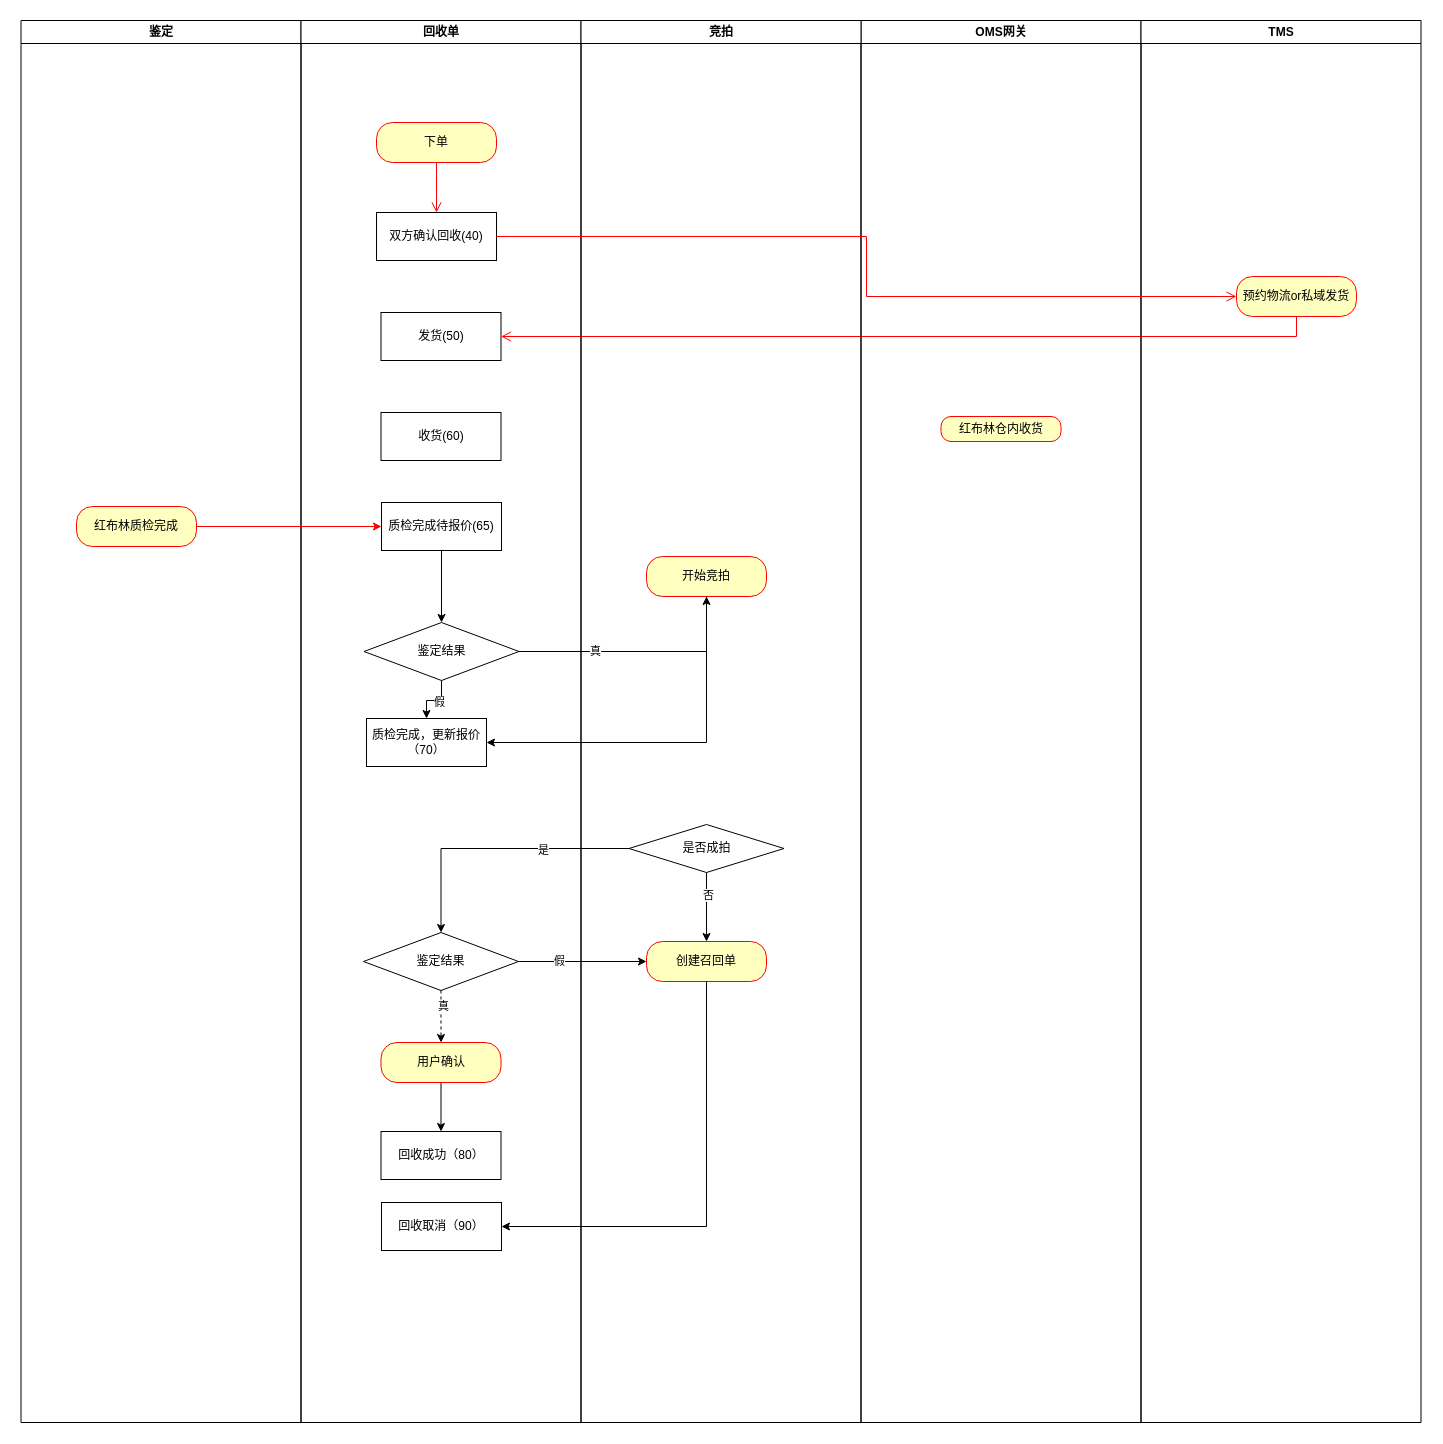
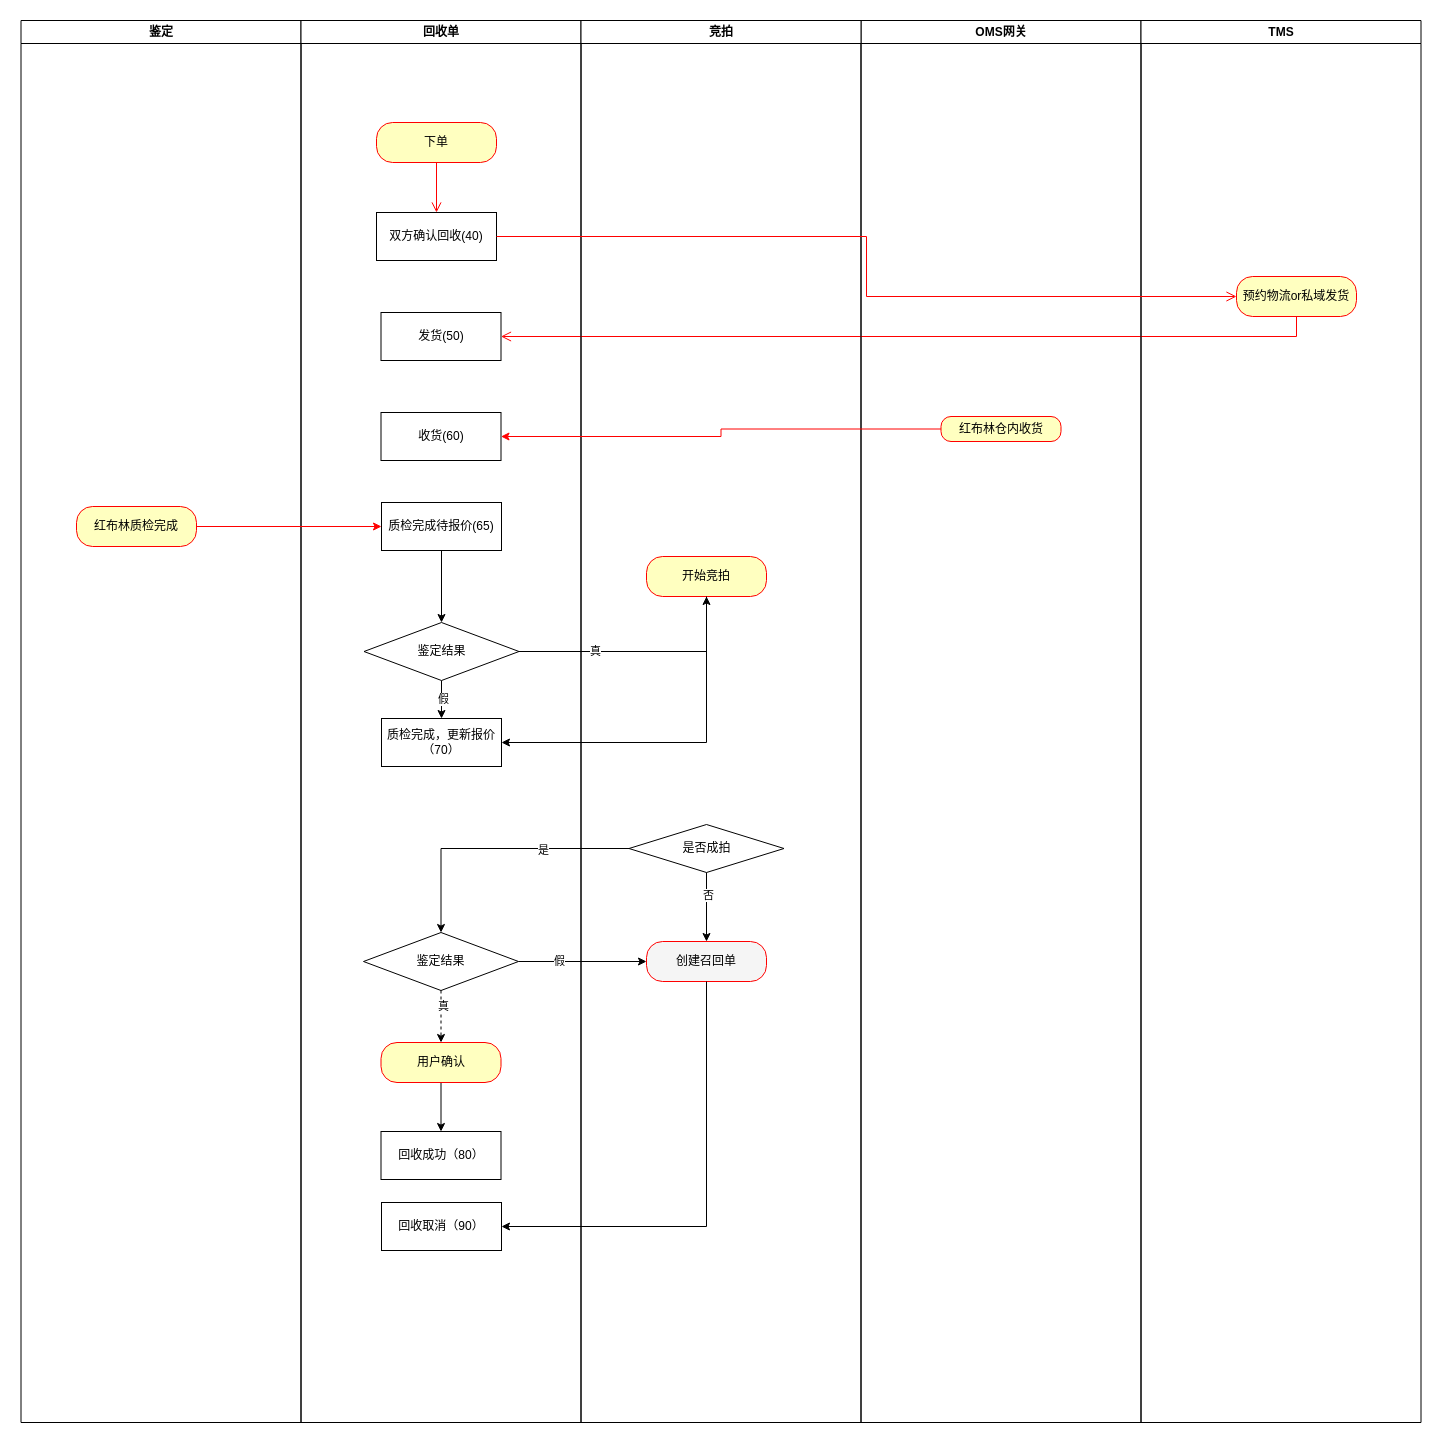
edge "红布林仓内收货" -> "收货(60)": added
node "质检完成，更新报价 （70）": moved (427, 743) -> (442, 743)
node "创建召回单": fillcolor #ffffc0 -> #f5f5f5
